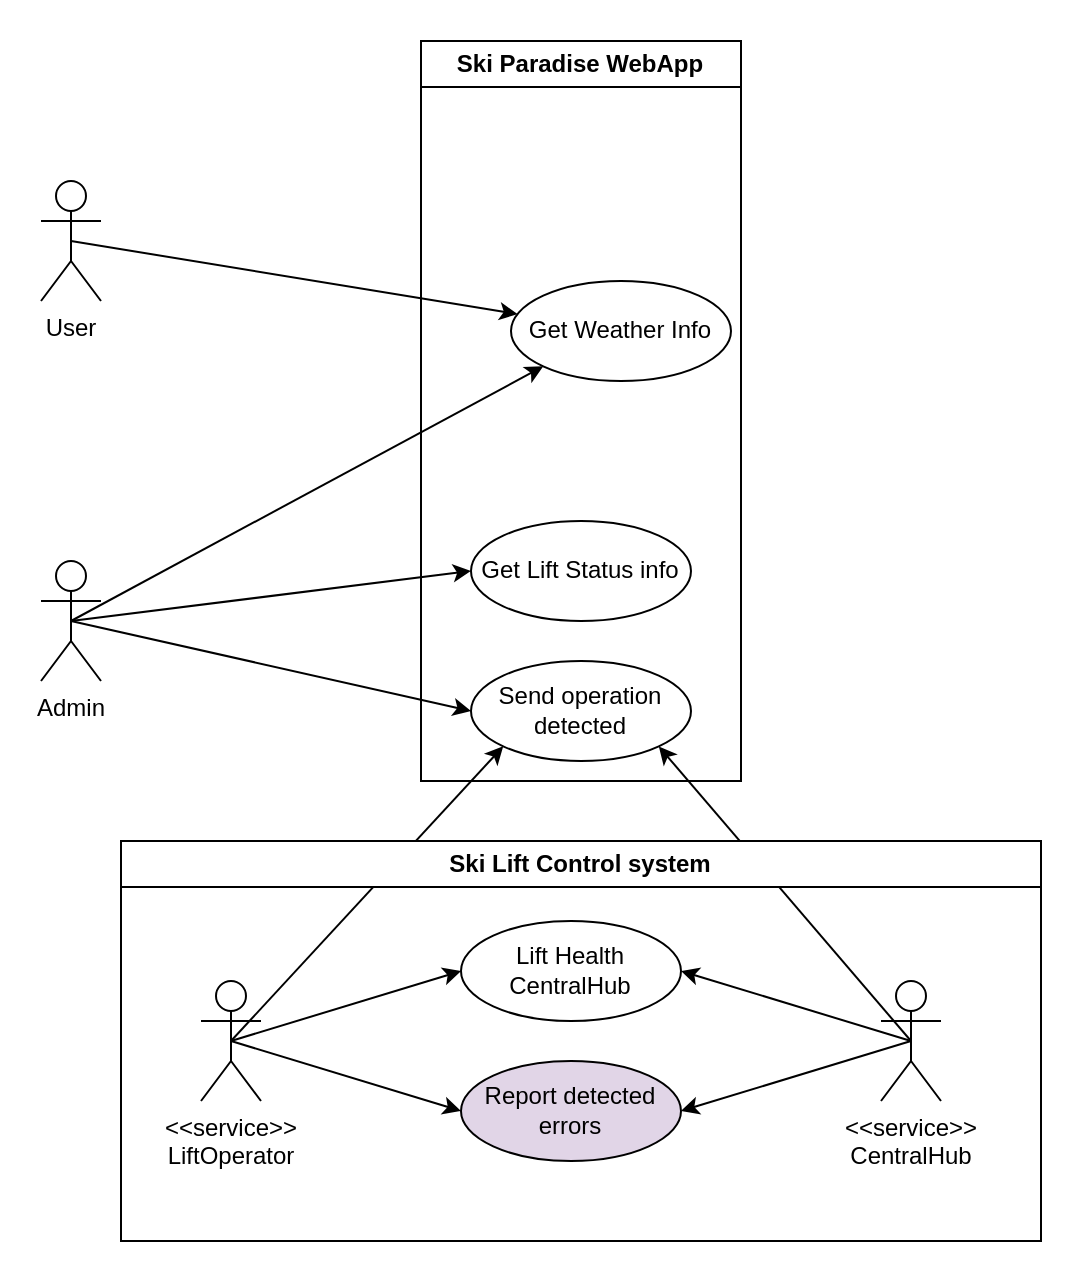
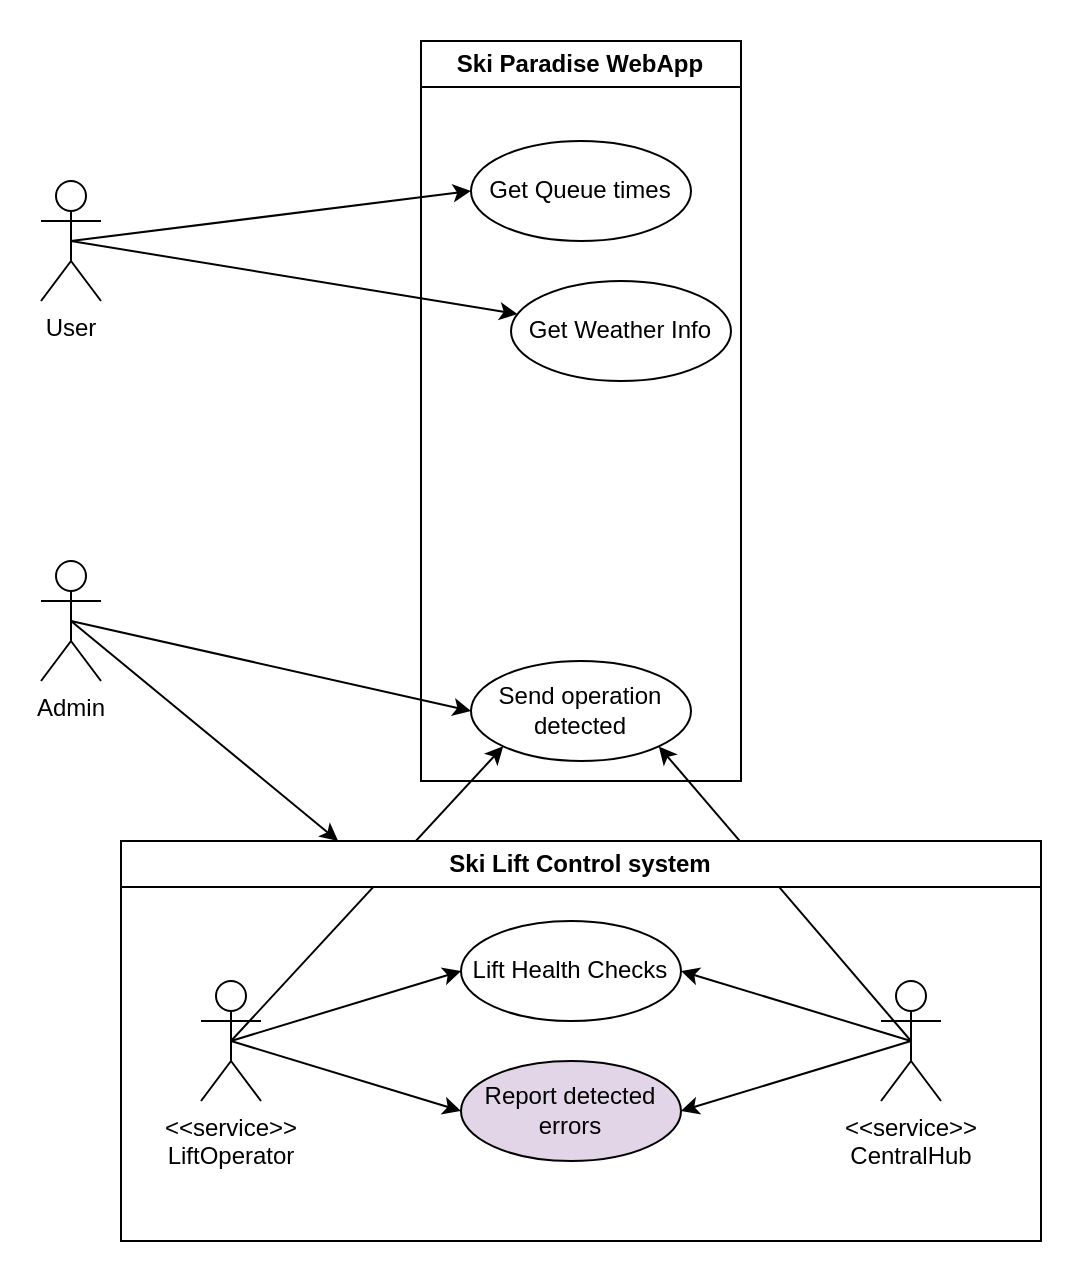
node "Get Queue times": added
edge "User" -> "Get Queue times": added
edge "Admin" -> "Get Weather Info": now "Admin" -> "Ski Lift Control system"
node "Get Lift Status info": removed
edge "Admin" -> "Get Lift Status info": removed
node "Lift Health CentralHub": label "Lift Health CentralHub" -> "Lift Health Checks"
